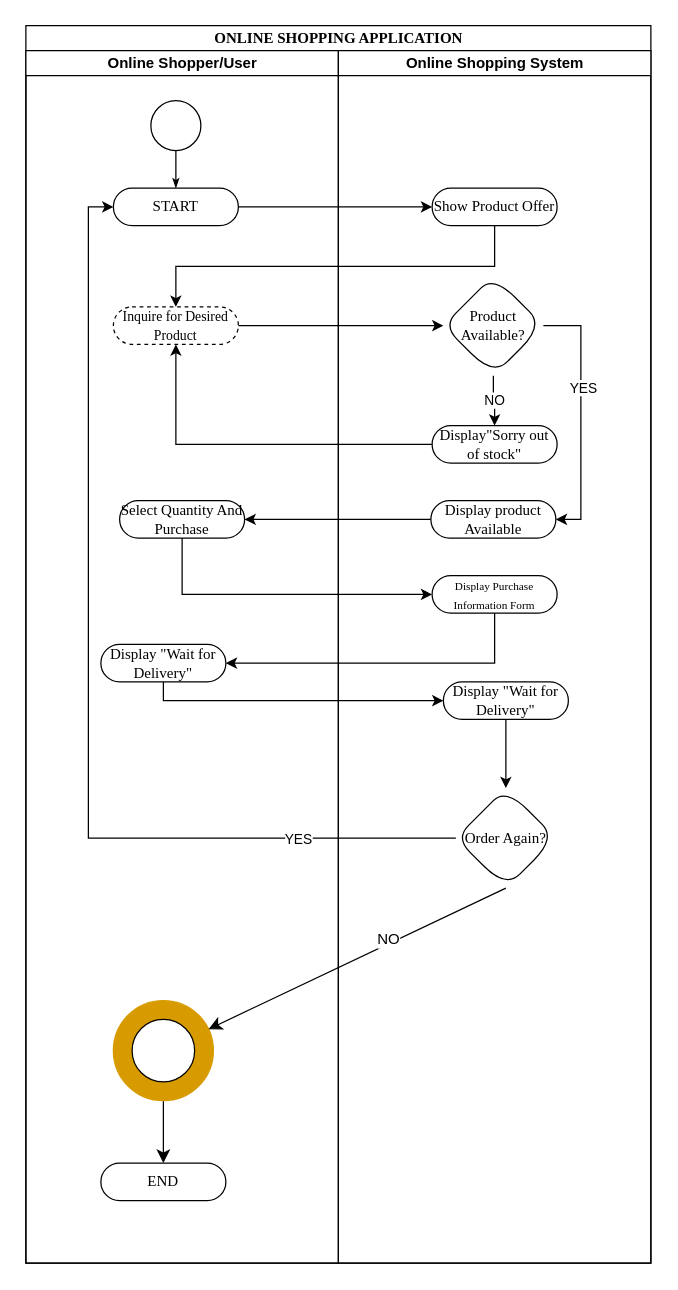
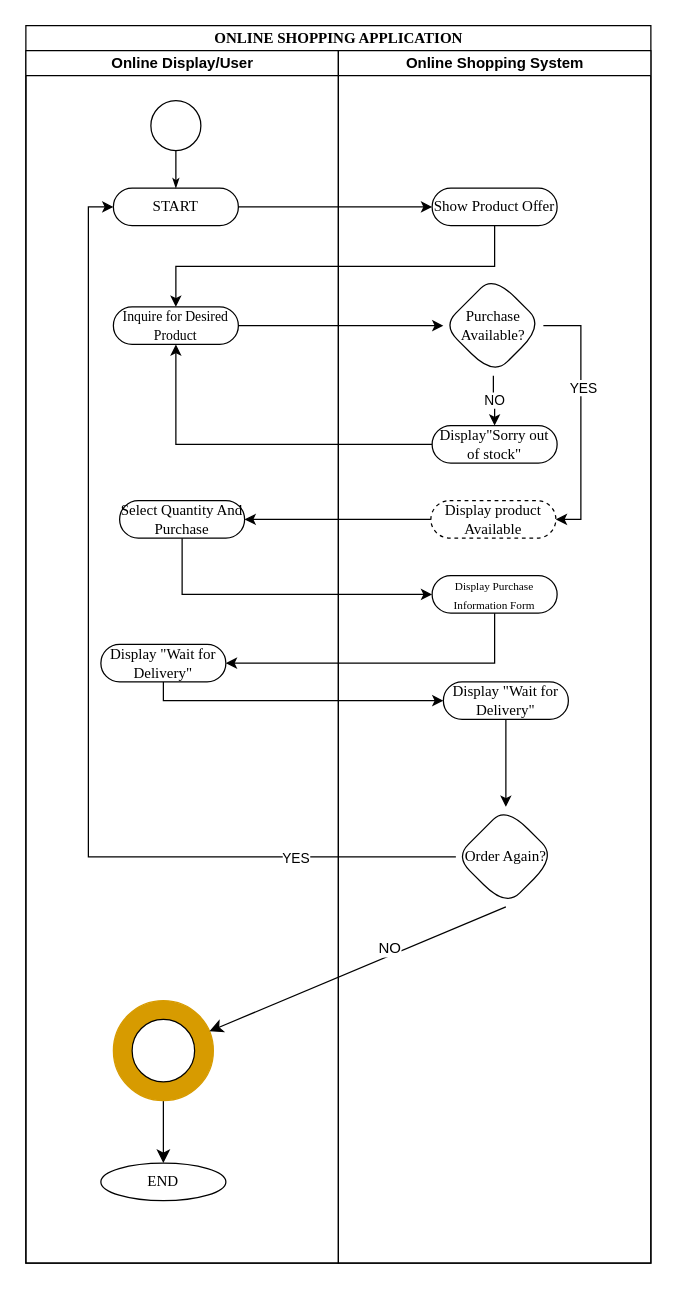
node "Online Shopper/User": label "Online Shopper/User" -> "Online Display/User"
node "Inquire for Desired Product": style dashed -> solid
node "Product Available?": label "Product Available?" -> "Purchase Available?"
node "Display product Available": style solid -> dashed
node "Order Again?": moved (506, 838) -> (506, 857)
node "END": shape rounded rectangle -> ellipse
